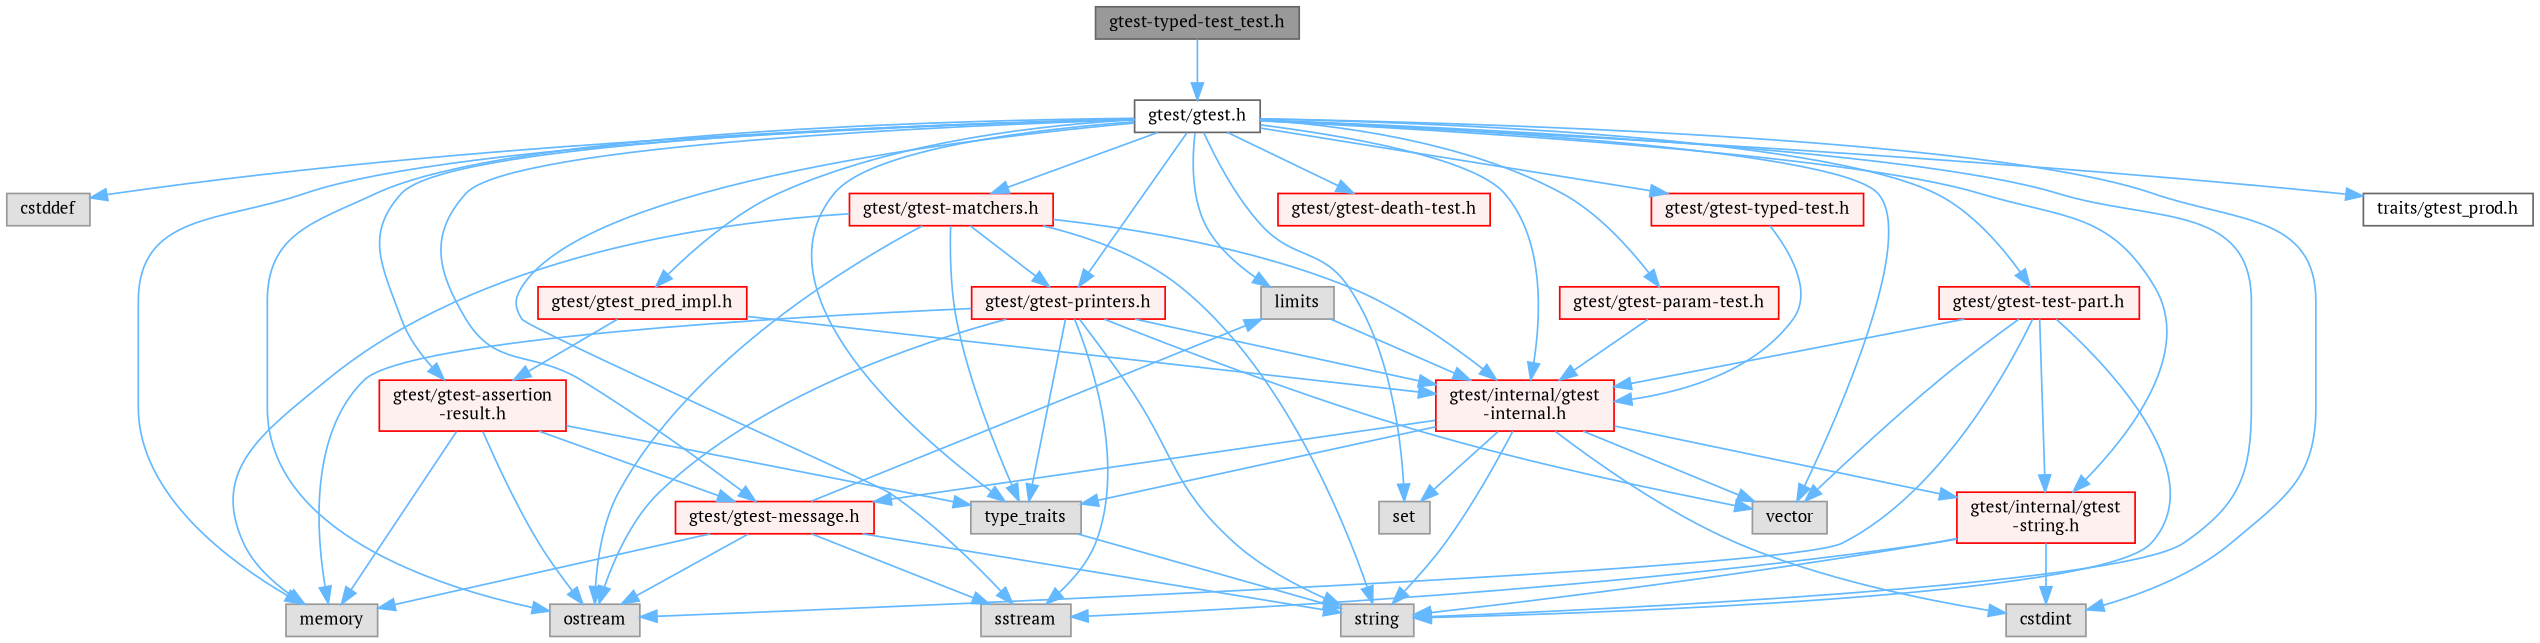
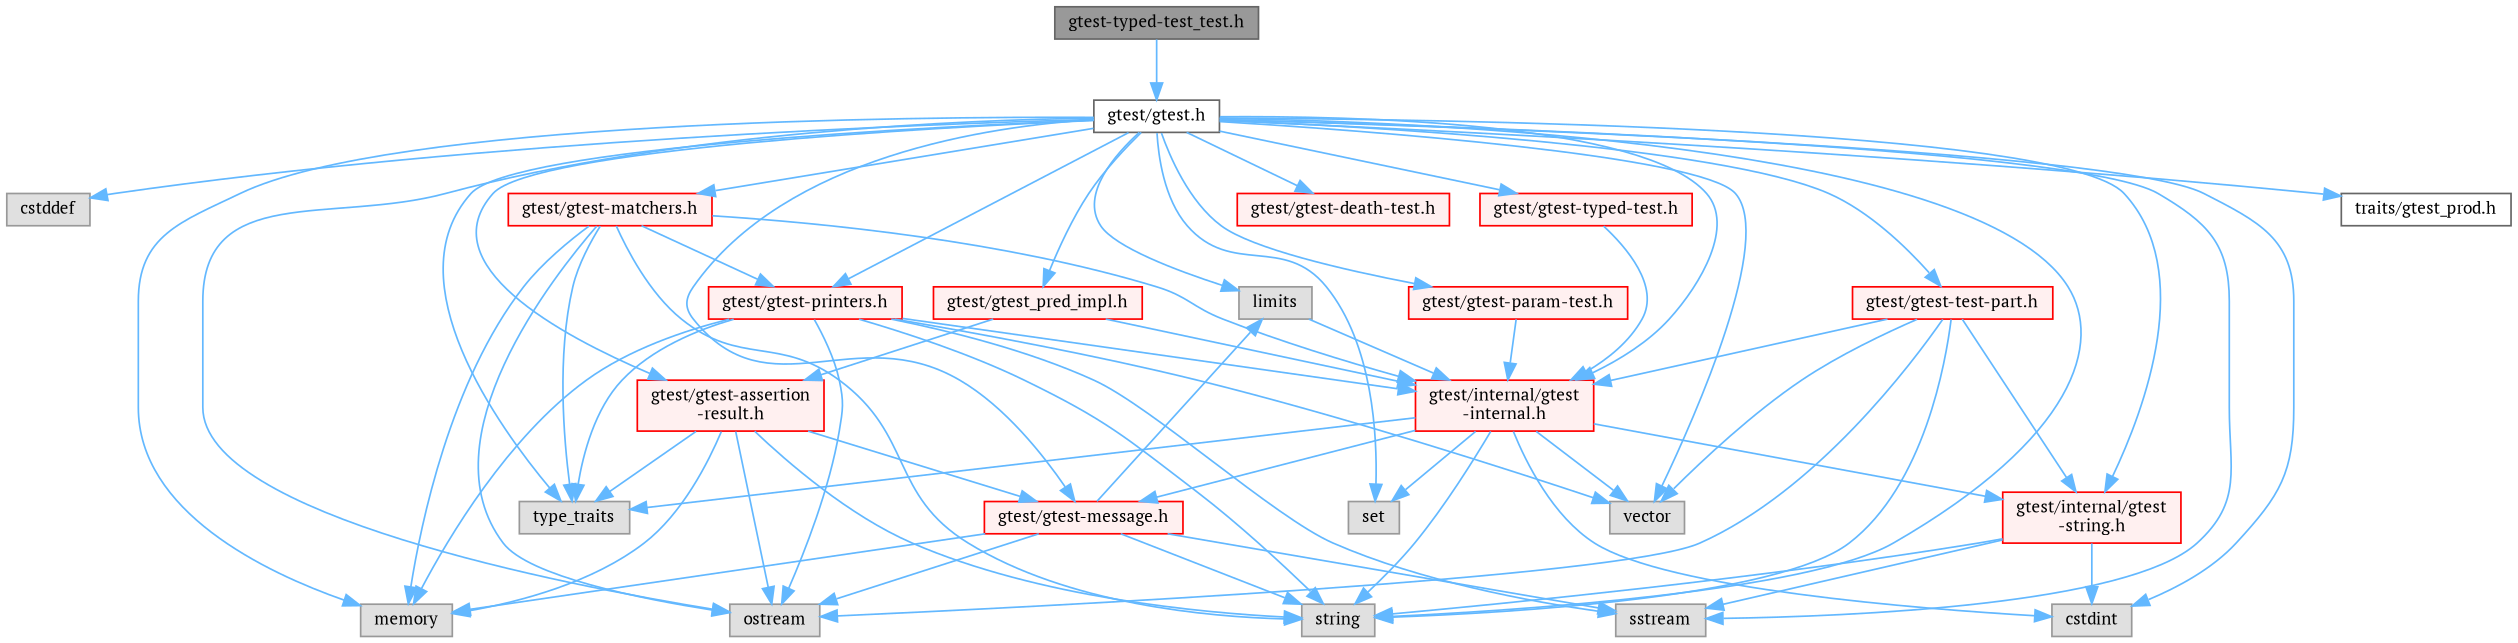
edge "type_traits" -> "string": now "gtest/gtest-assertion -result.h" -> "string"
